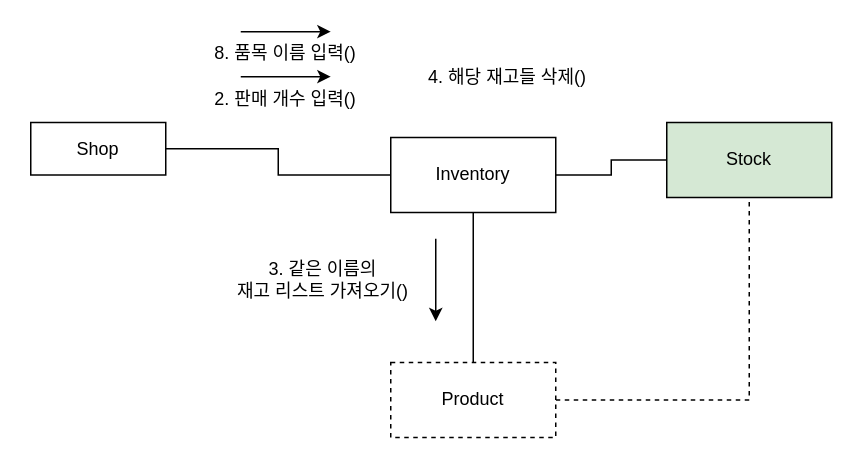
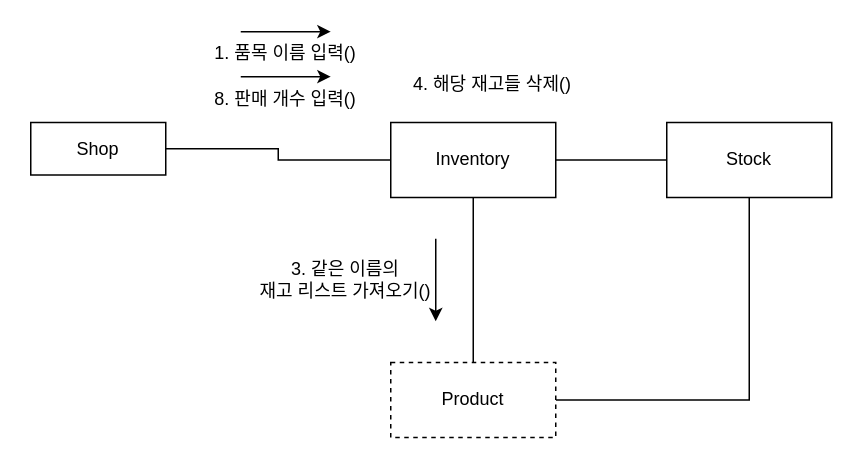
node "8. 품목 이름 입력()": label "8. 품목 이름 입력()" -> "1. 품목 이름 입력()"
node "4. 해당 재고들 삭제()": moved (508, 77) -> (493, 85)
node "2. 판매 개수 입력()": label "2. 판매 개수 입력()" -> "8. 판매 개수 입력()"
node "Stock": fillcolor #d5e8d4 -> #ffffff
node "Inventory": moved (473, 175) -> (473, 160)
node "3. 같은 이름의 재고 리스트 가져오기()": moved (323, 280) -> (346, 280)
edge "Stock" -- "Product": style dashed -> solid
